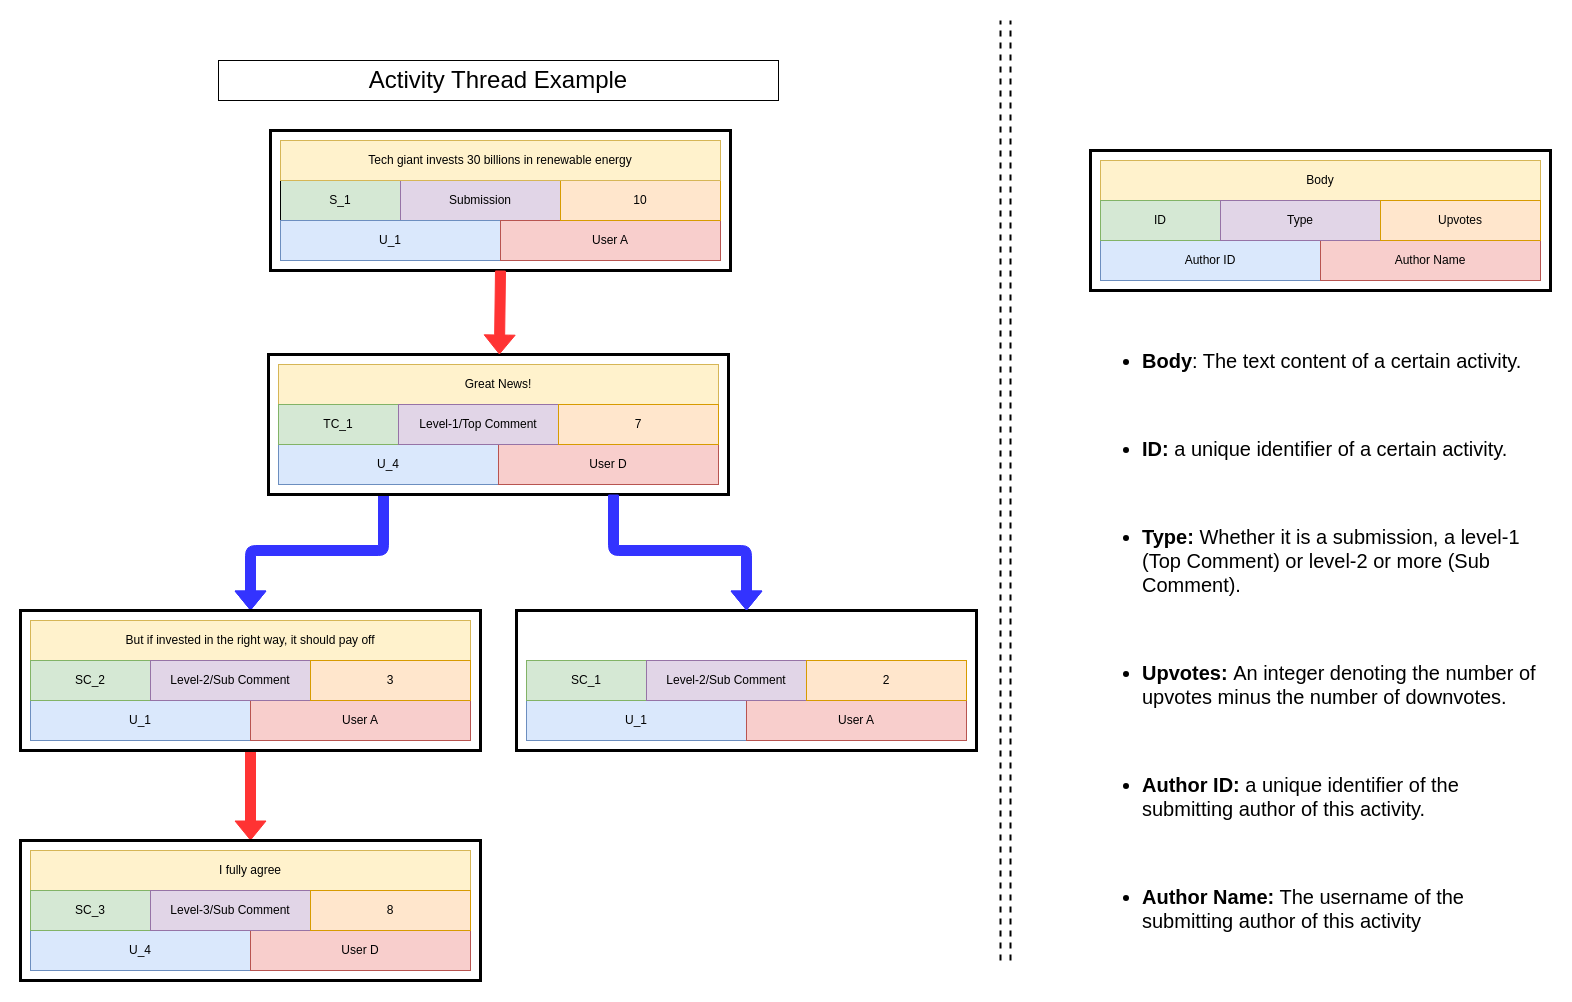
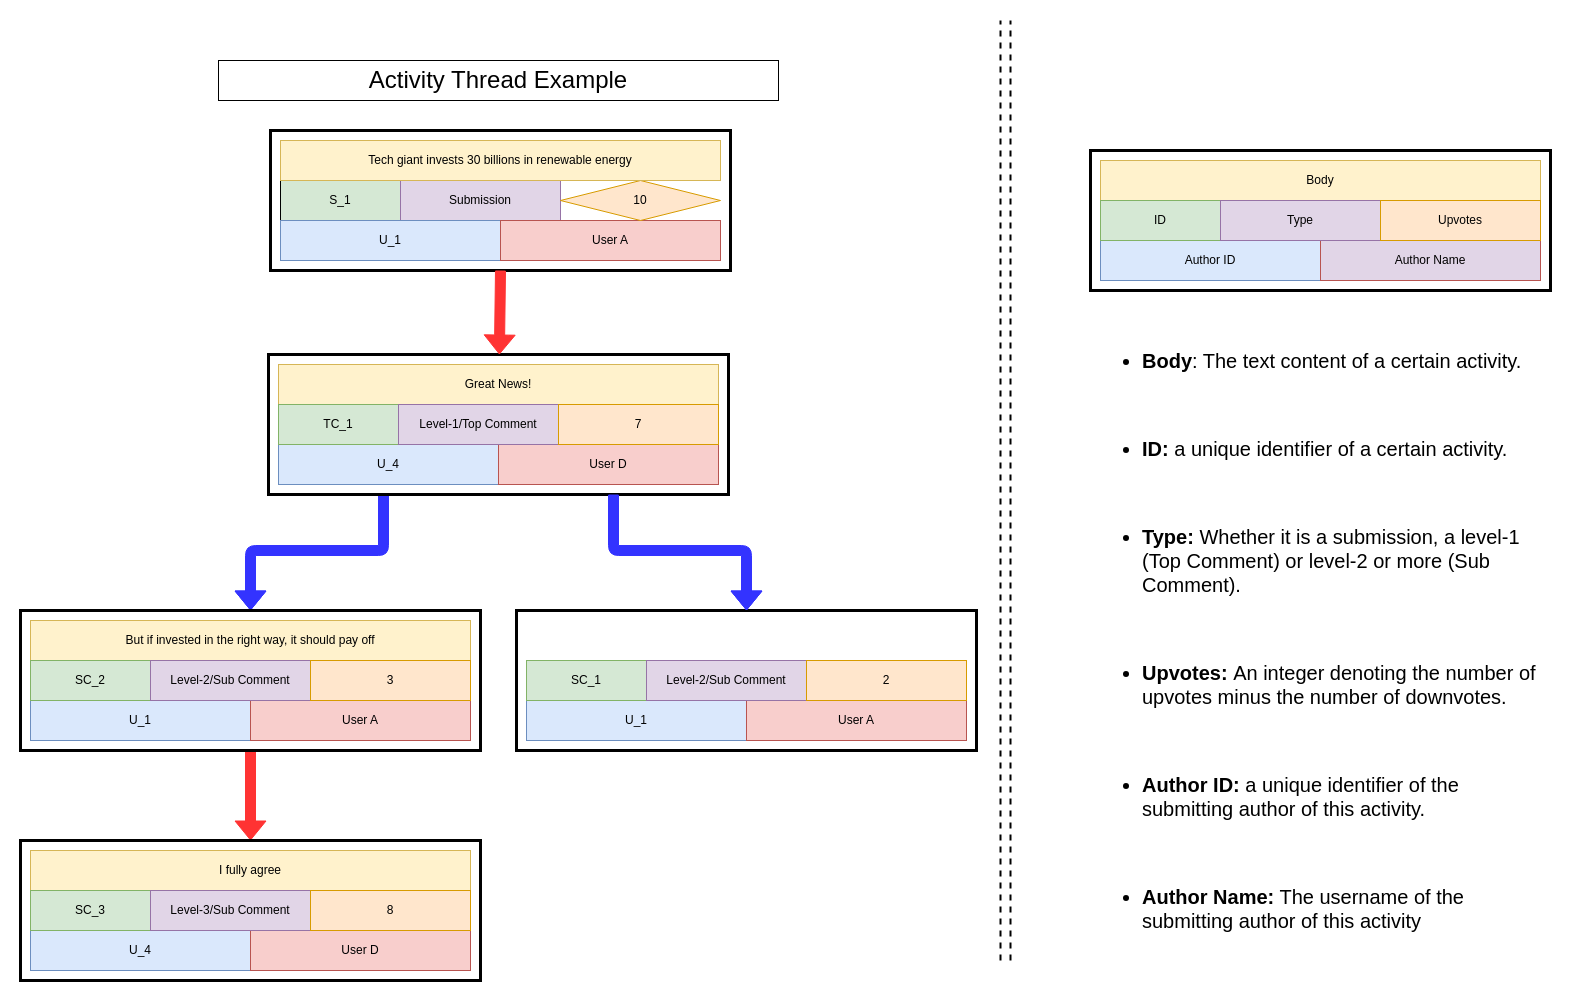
node "10": shape rectangle -> diamond
node "Author Name": fillcolor #f8cecc -> #e1d5e7
